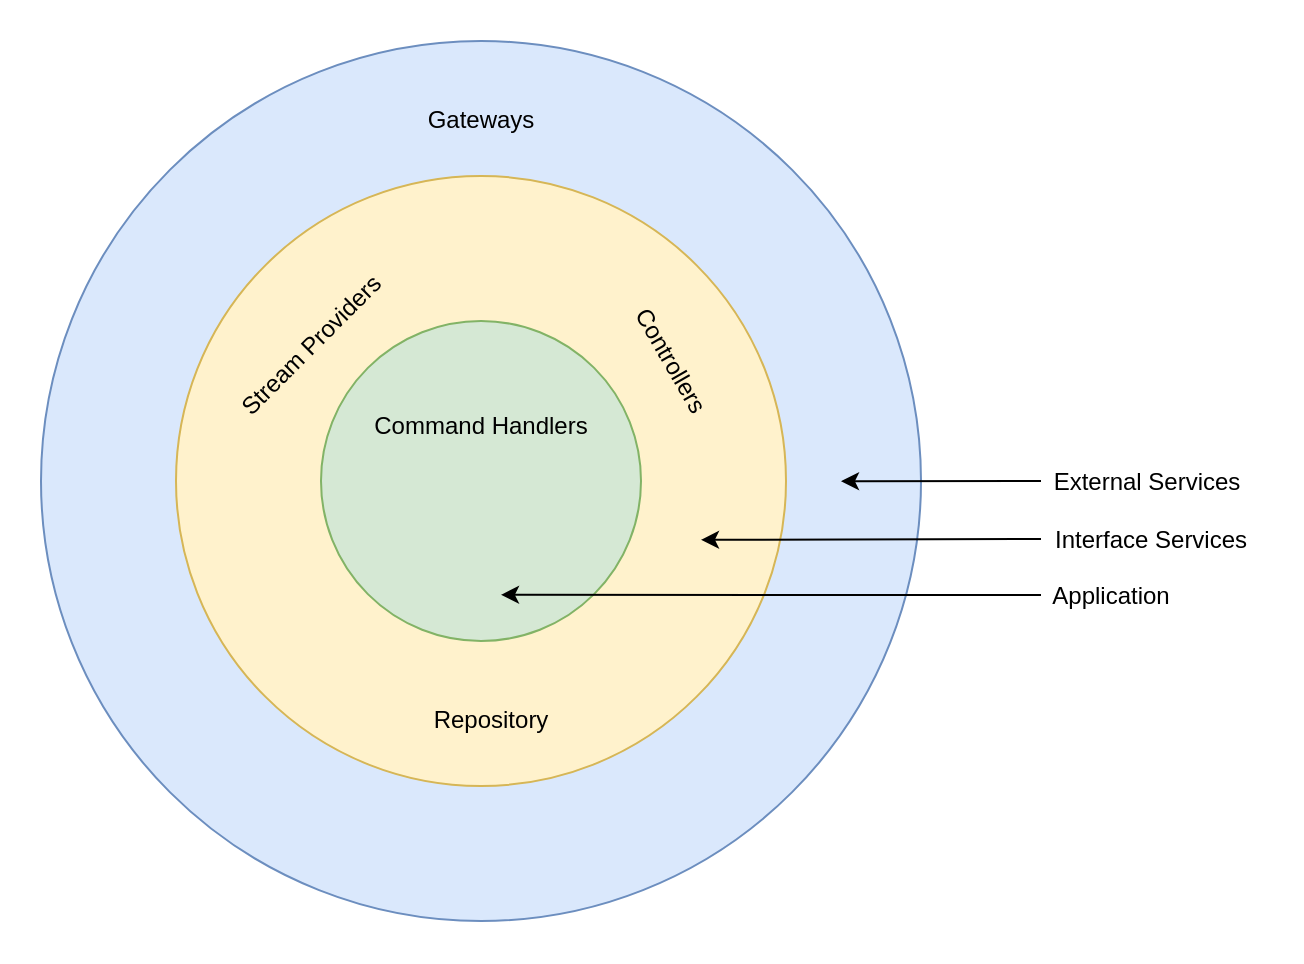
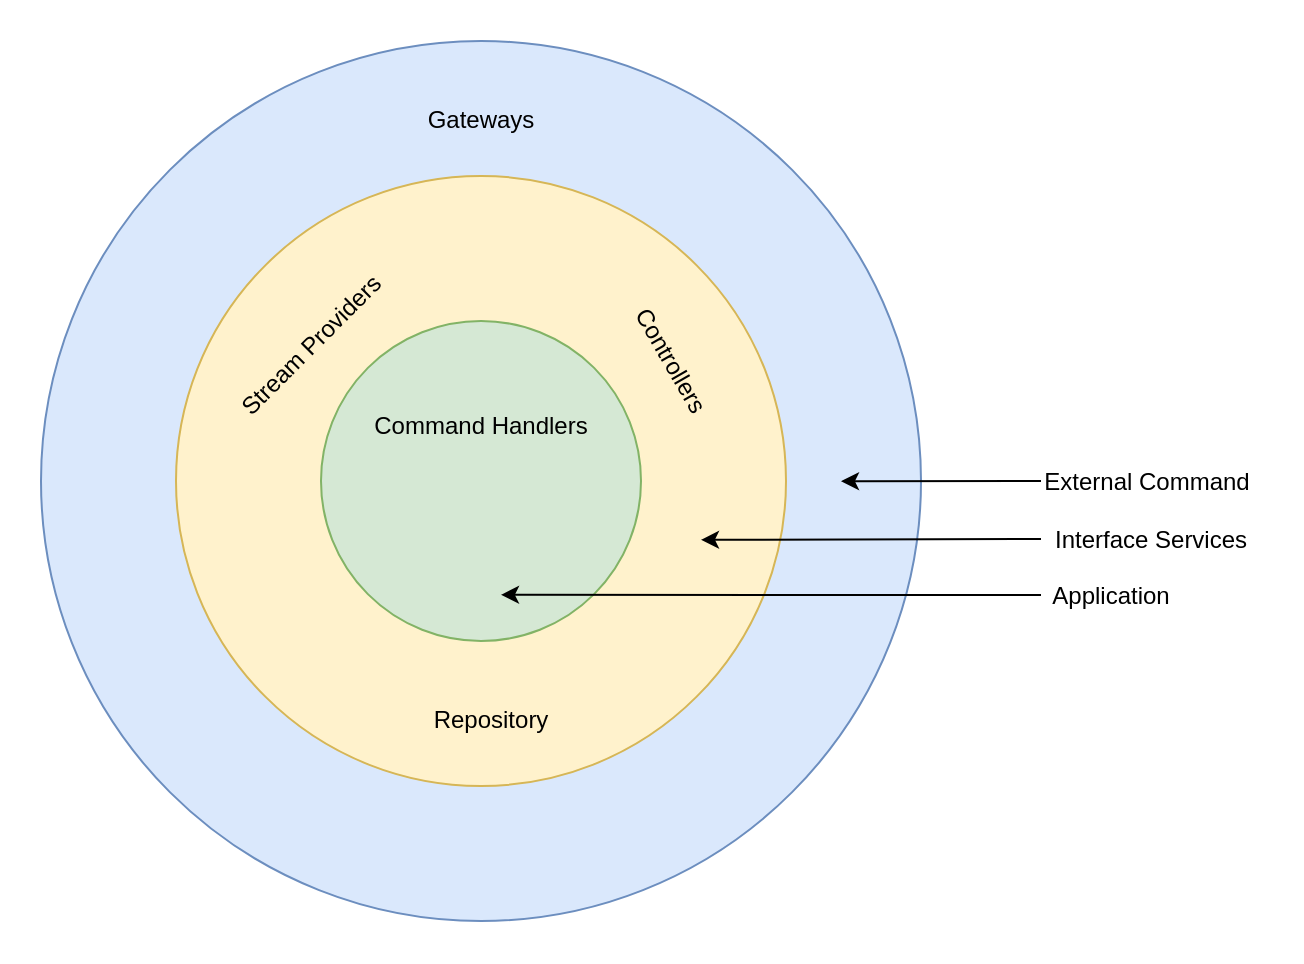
node "External Services": label "External Services" -> "External Command"
